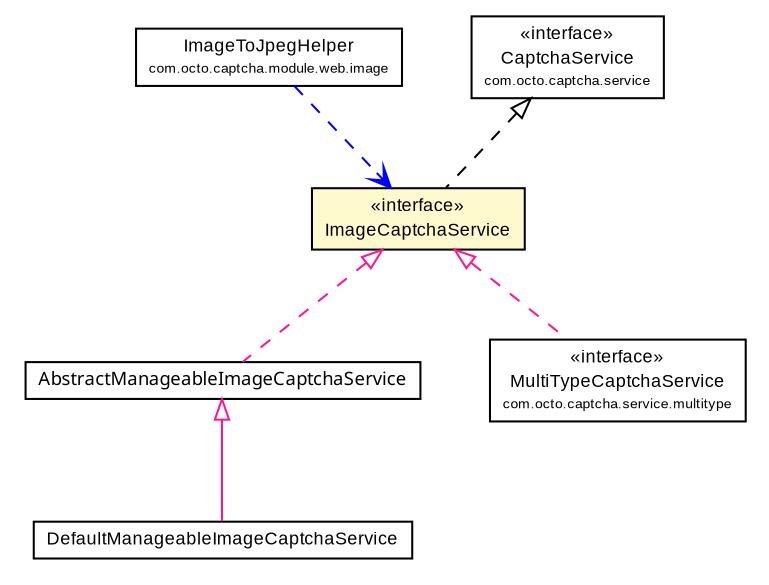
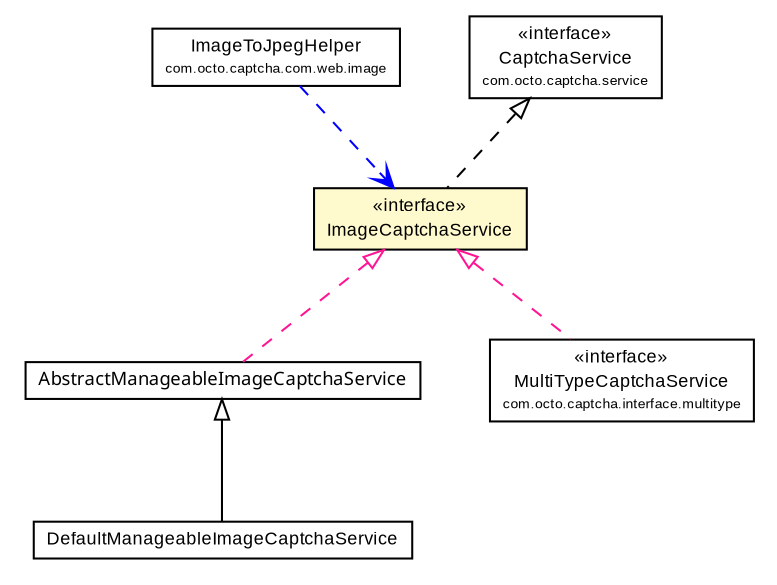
node "ImageToJpegHelper": text "com.octo.captcha.module.web.image" -> "com.octo.captcha.com.web.image"
node "MultiTypeCaptchaService": text "com.octo.captcha.service.multitype" -> "com.octo.captcha.interface.multitype"
edge "DefaultManageableImageCaptchaService" -> "AbstractManageableImageCaptchaService": color deeppink -> black
